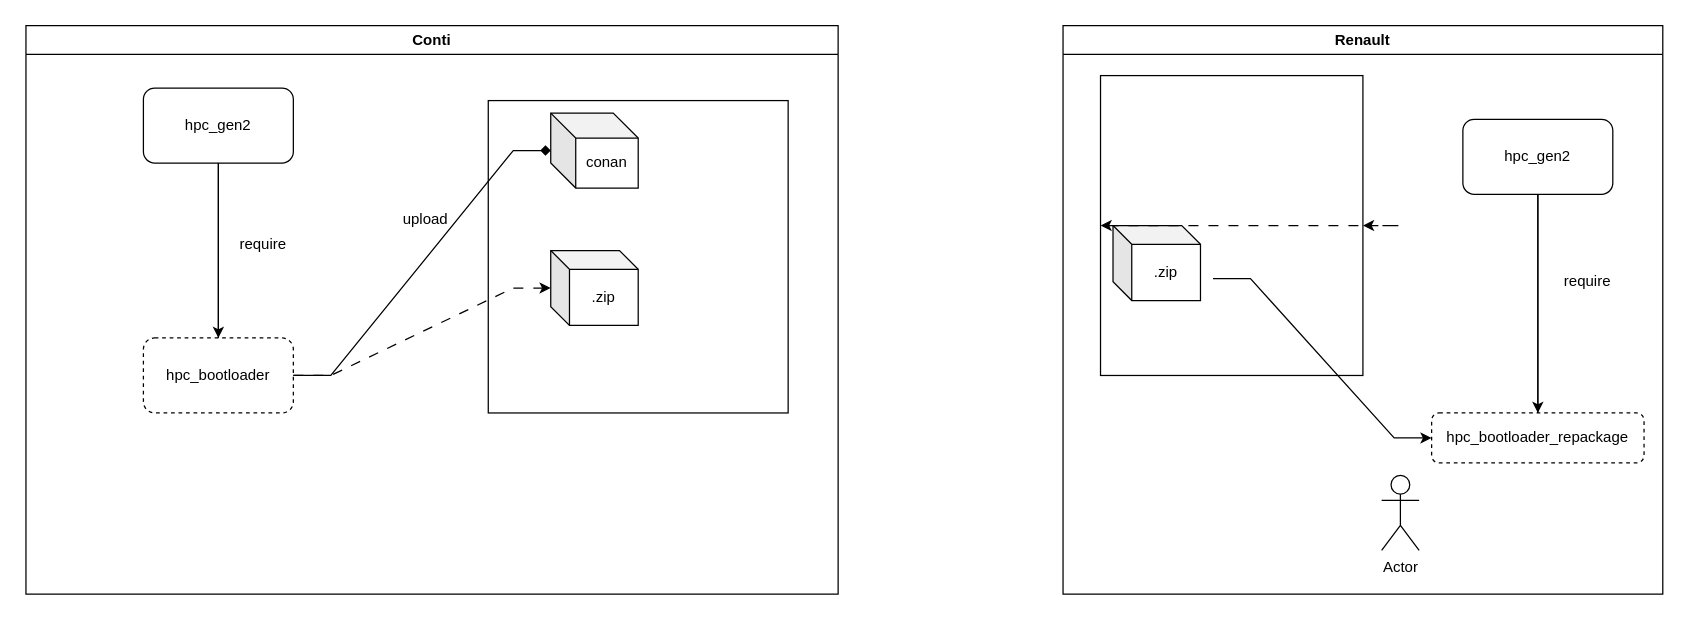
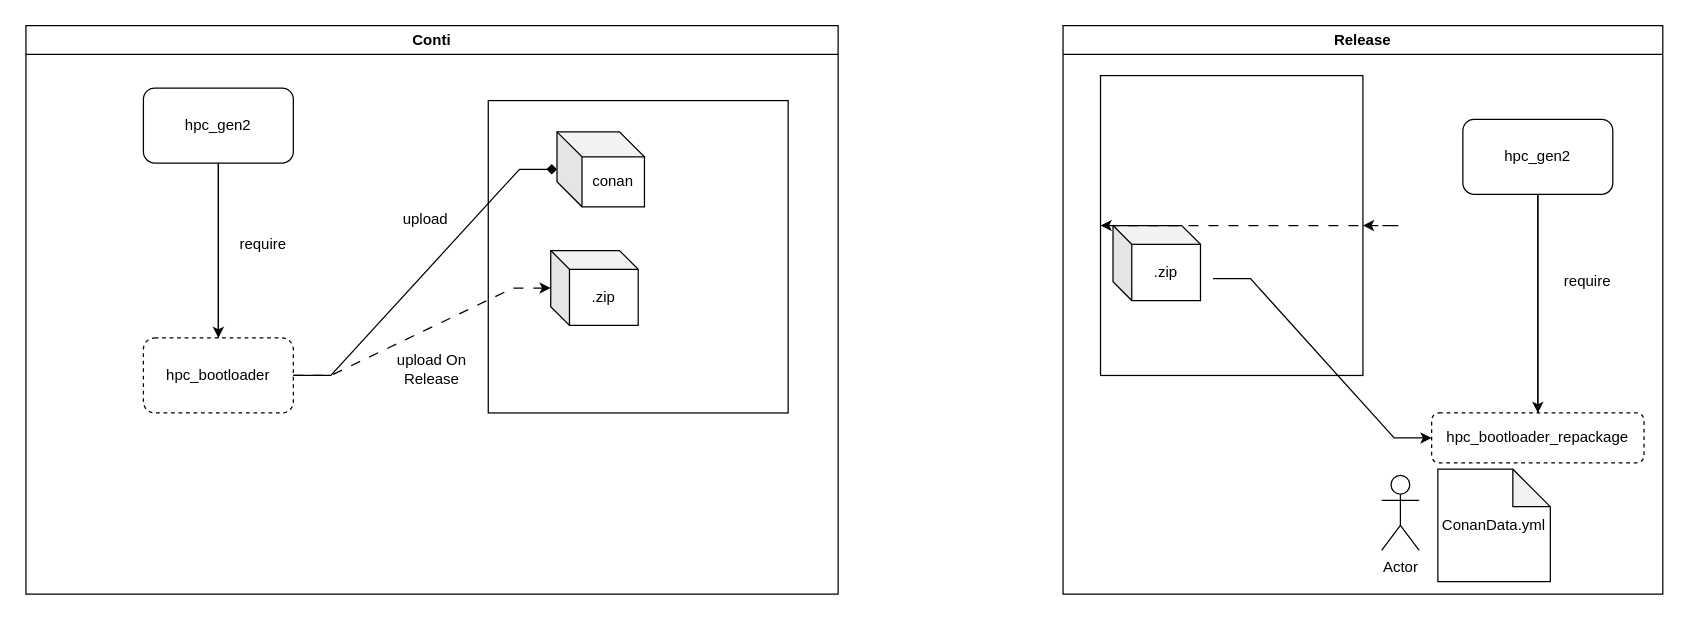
node "Renault": label "Renault" -> "Release"
node "conan": moved (594, 151) -> (601, 169)
node "upload On Release": added
node "ConanData.yml": added
